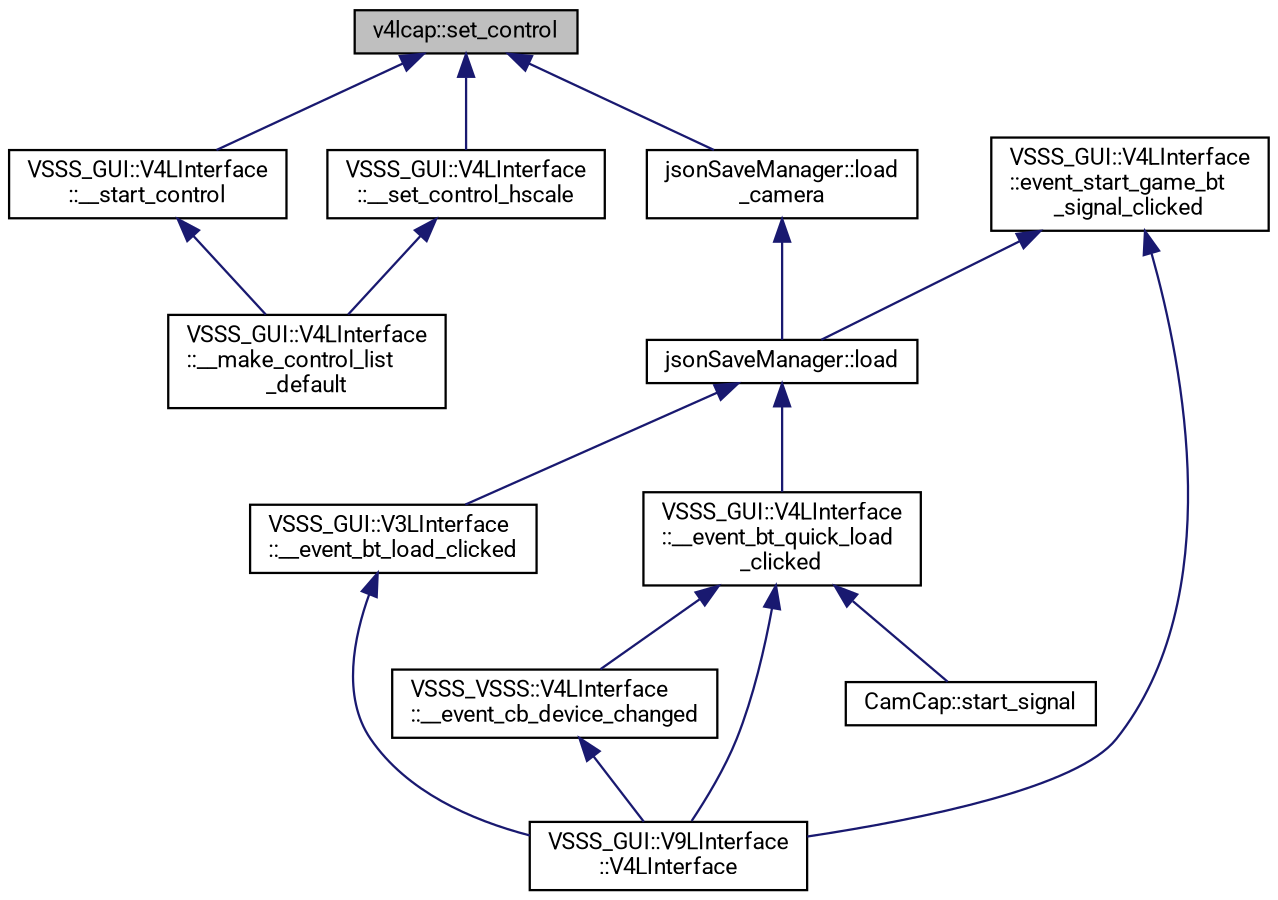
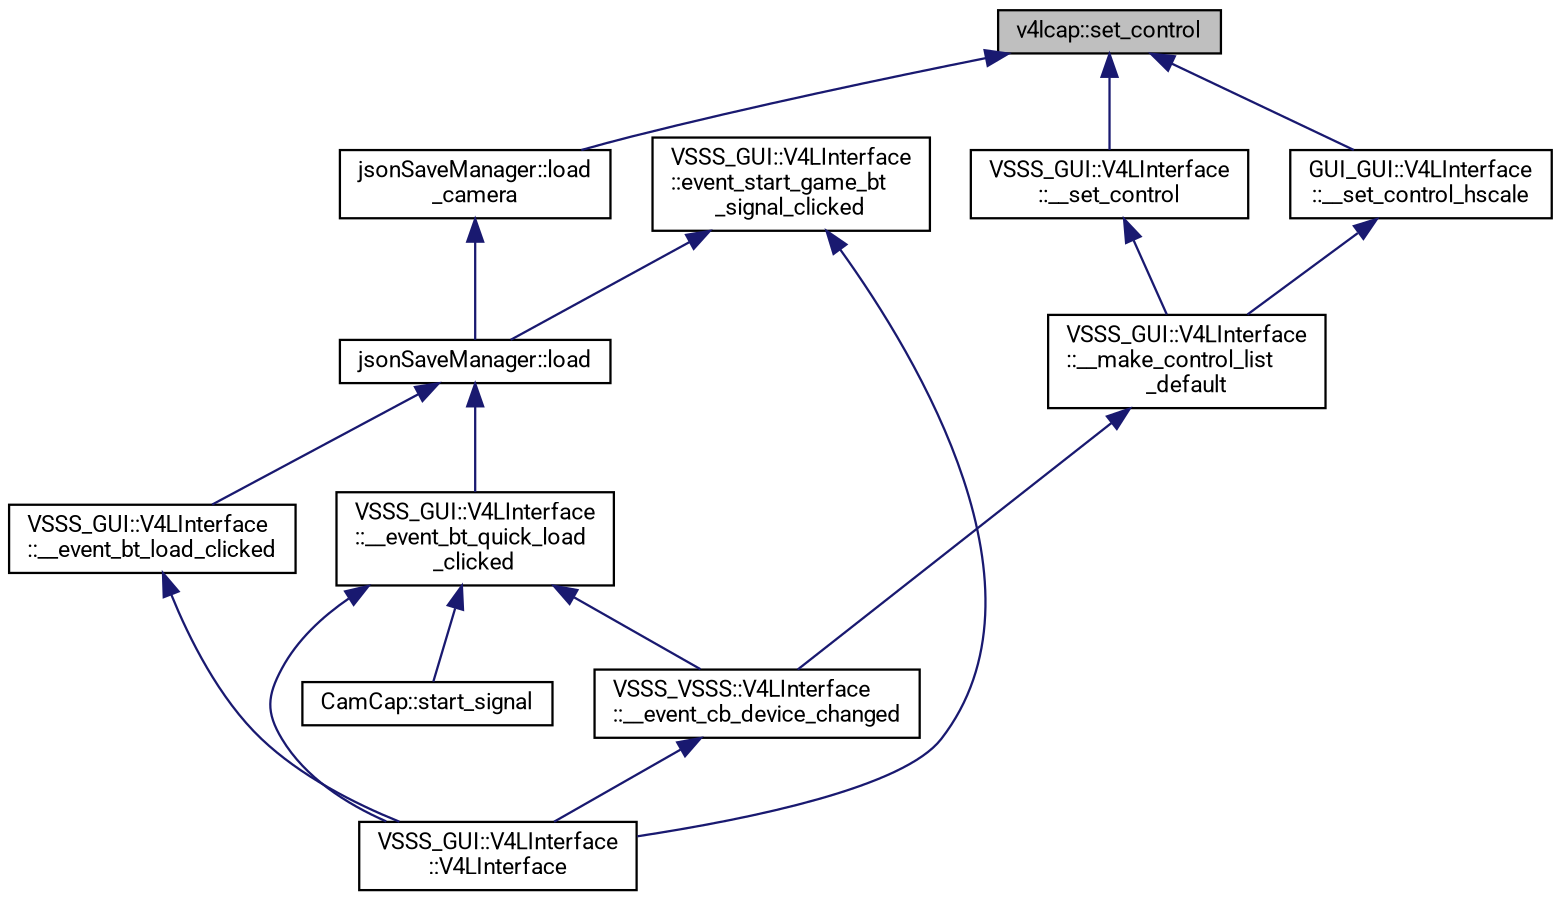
node "VSSS_GUI::V4LInterface ::__start_control": label "VSSS_GUI::V4LInterface ::__start_control" -> "VSSS_GUI::V4LInterface ::__set_control"
node "VSSS_GUI::V4LInterface ::__set_control_hscale": label "VSSS_GUI::V4LInterface ::__set_control_hscale" -> "GUI_GUI::V4LInterface ::__set_control_hscale"
node "VSSS_GUI::V3LInterface ::__event_bt_load_clicked": label "VSSS_GUI::V3LInterface ::__event_bt_load_clicked" -> "VSSS_GUI::V4LInterface ::__event_bt_load_clicked"
edge "VSSS_VSSS::V4LInterface ::__event_cb_device_changed" -> "VSSS_GUI::V4LInterface ::__make_control_list _default": added
node "VSSS_GUI::V9LInterface ::V4LInterface": label "VSSS_GUI::V9LInterface ::V4LInterface" -> "VSSS_GUI::V4LInterface ::V4LInterface"
